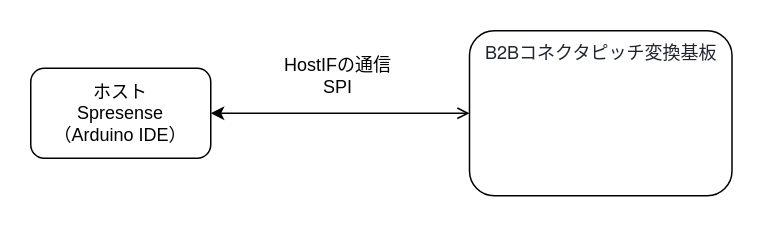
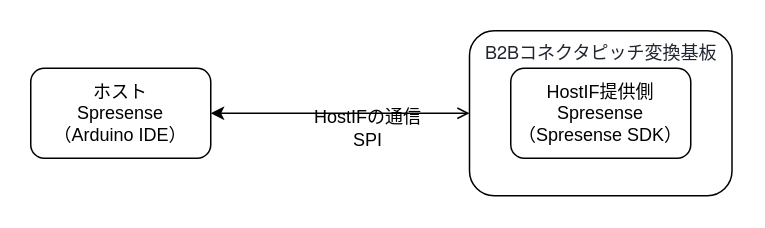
node "HostIFの通信 SPI": moved (338, 76) -> (368, 128)
node "HostIF提供側 Spresense（Spresense SDK）": added
